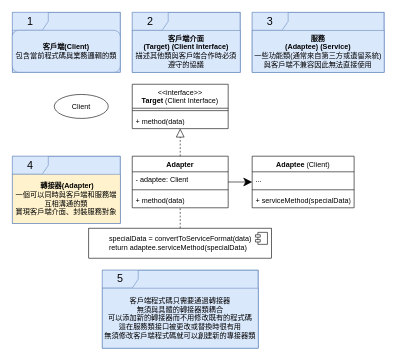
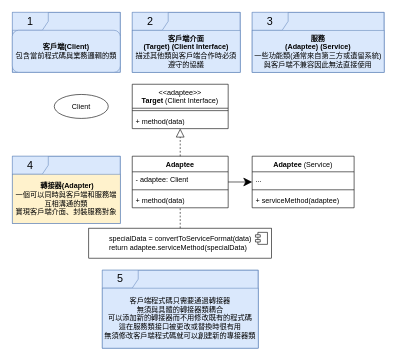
node "<<interface>> Target (Client Interface)": label "<<interface>> Target (Client Interface)" -> "<<adaptee>> Target (Client Interface)"
node "Adapter": label "Adapter" -> "Adaptee"
node "Adaptee (Client)": label "Adaptee (Client)" -> "Adaptee (Service)"
node "+ serviceMethod(specialData)": label "+ serviceMethod(specialData)" -> "+ serviceMethod(adaptee)"
